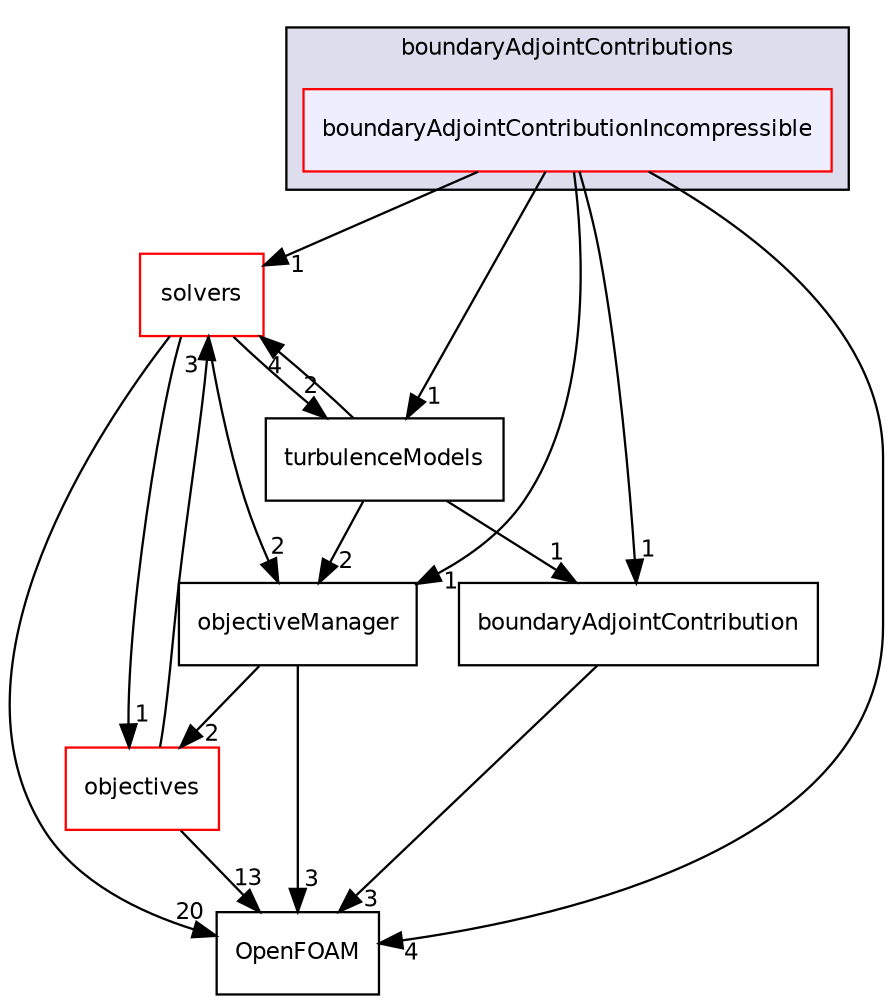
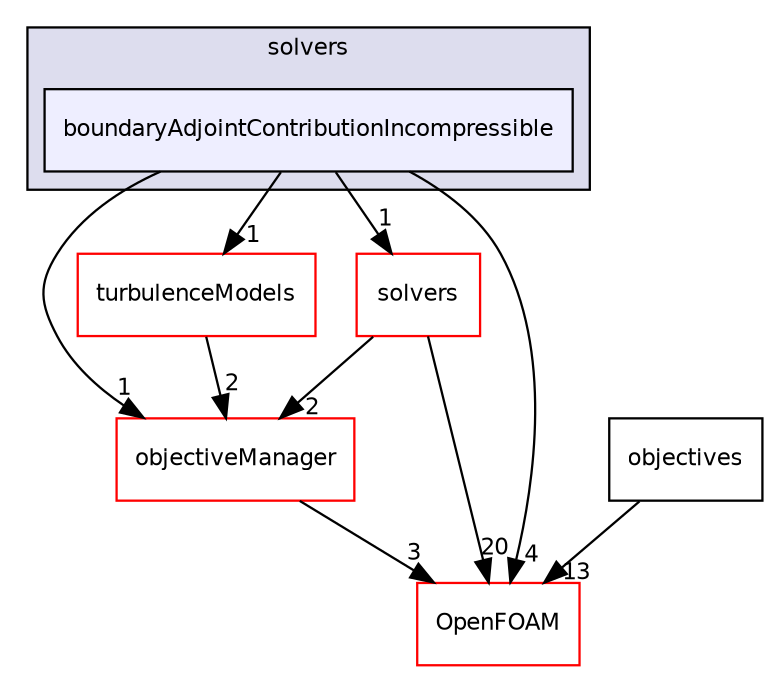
cluster "boundaryAdjointContributions": label "boundaryAdjointContributions" -> "solvers"
node "boundaryAdjointContributionIncompressible": color red -> black
edge "solvers" -> "turbulenceModels": removed
edge "turbulenceModels" -> "solvers": removed
node "turbulenceModels": color black -> red
edge "solvers" -> "objectives": removed
edge "objectives" -> "solvers": removed
node "objectiveManager": color black -> red
node "boundaryAdjointContribution": removed
edge "objectiveManager" -> "objectives": removed
node "objectives": color red -> black
node "OpenFOAM": color black -> red
